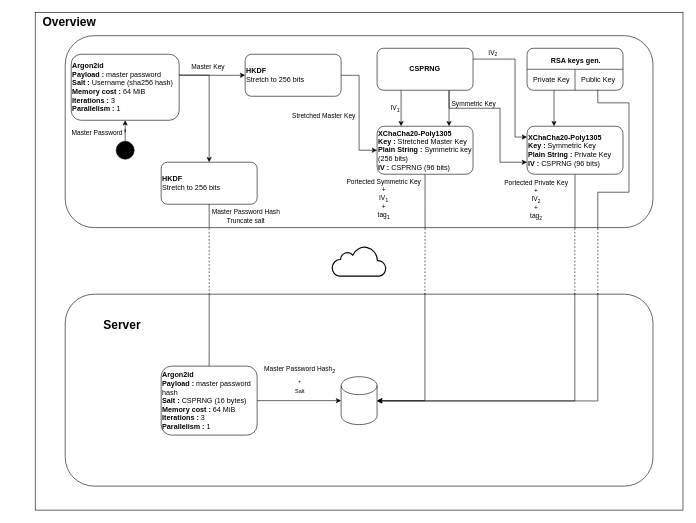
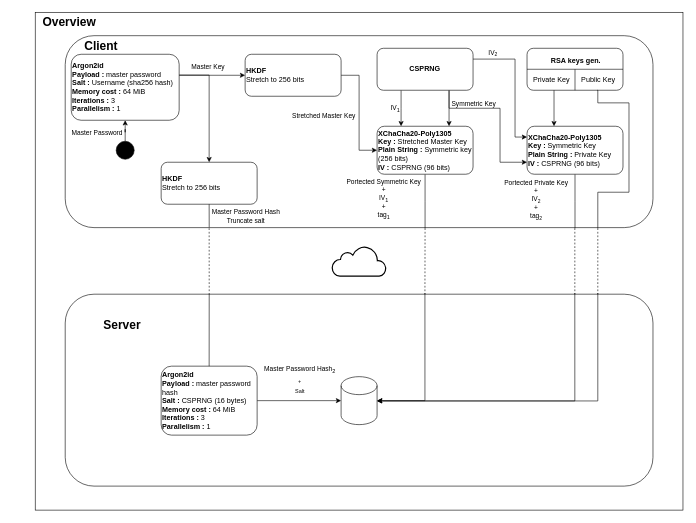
node "Client": added
